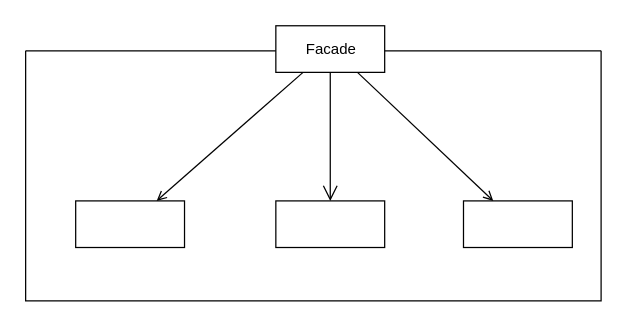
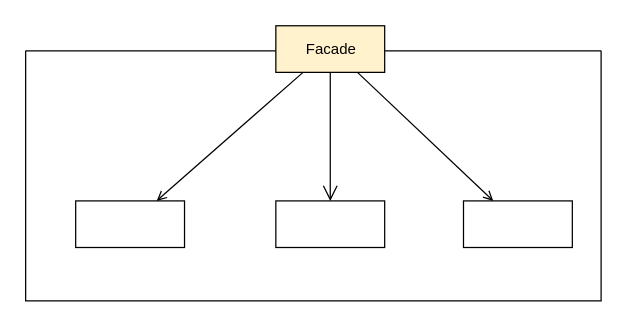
node "Facade": fillcolor #ffffff -> #fff2cc
